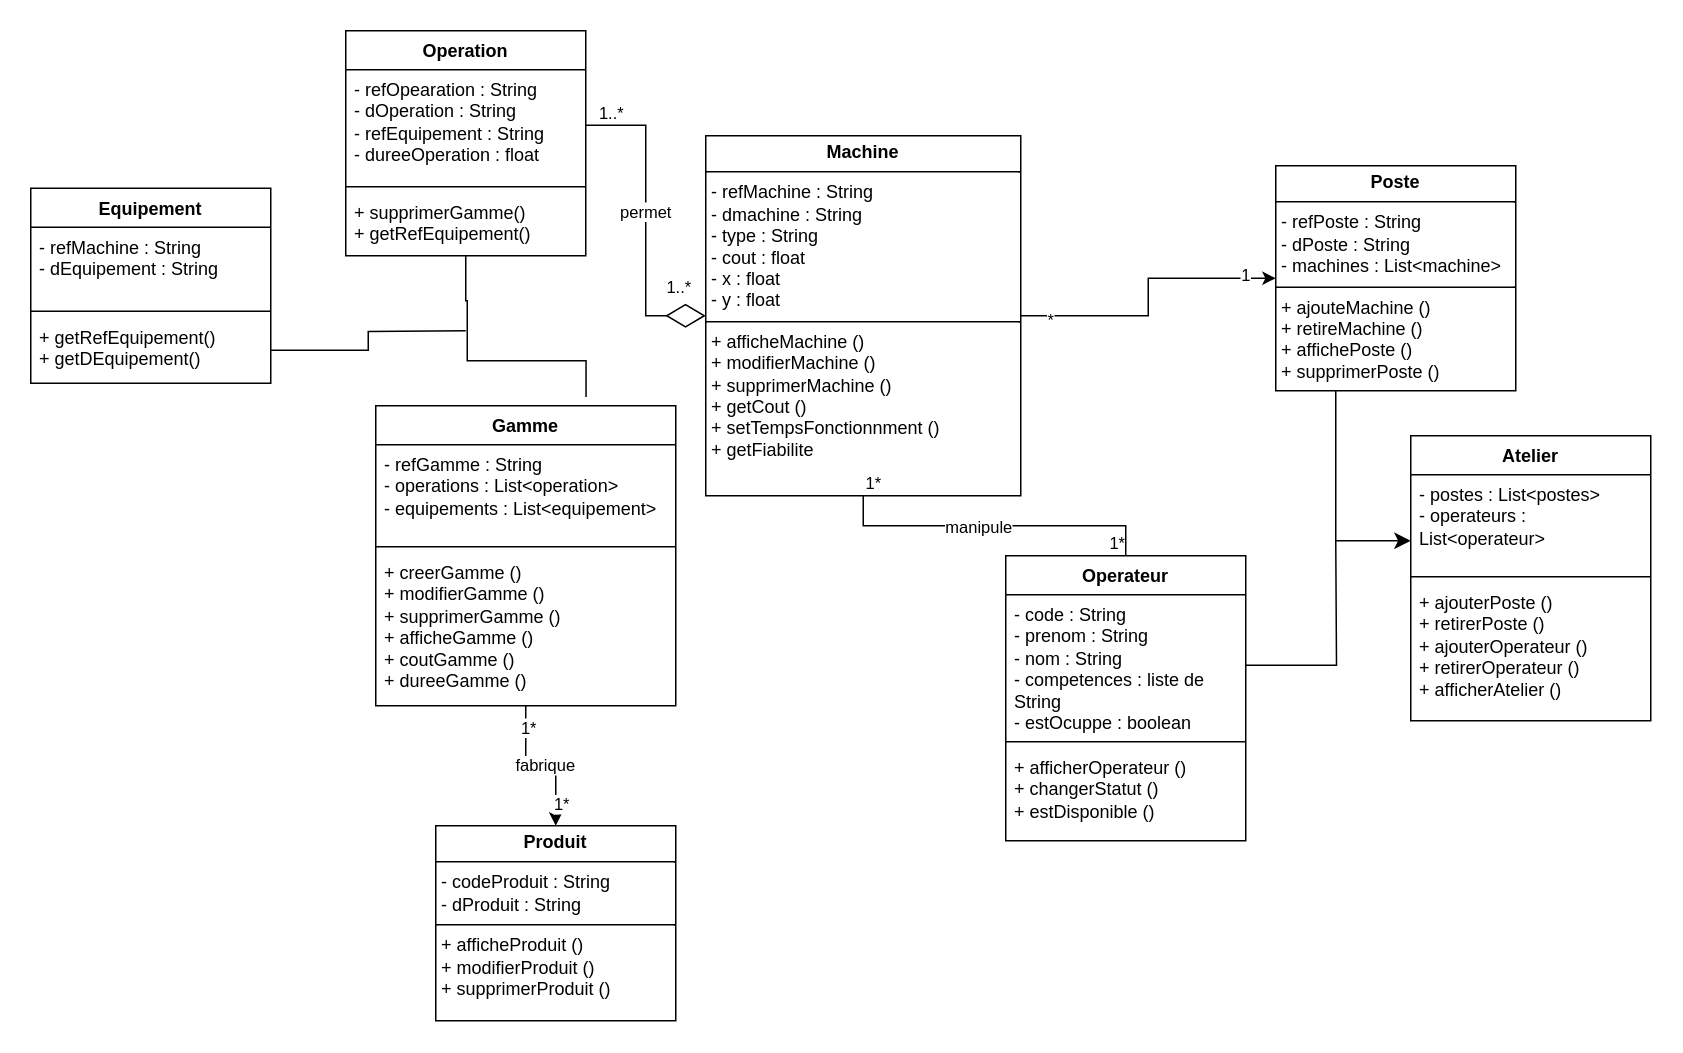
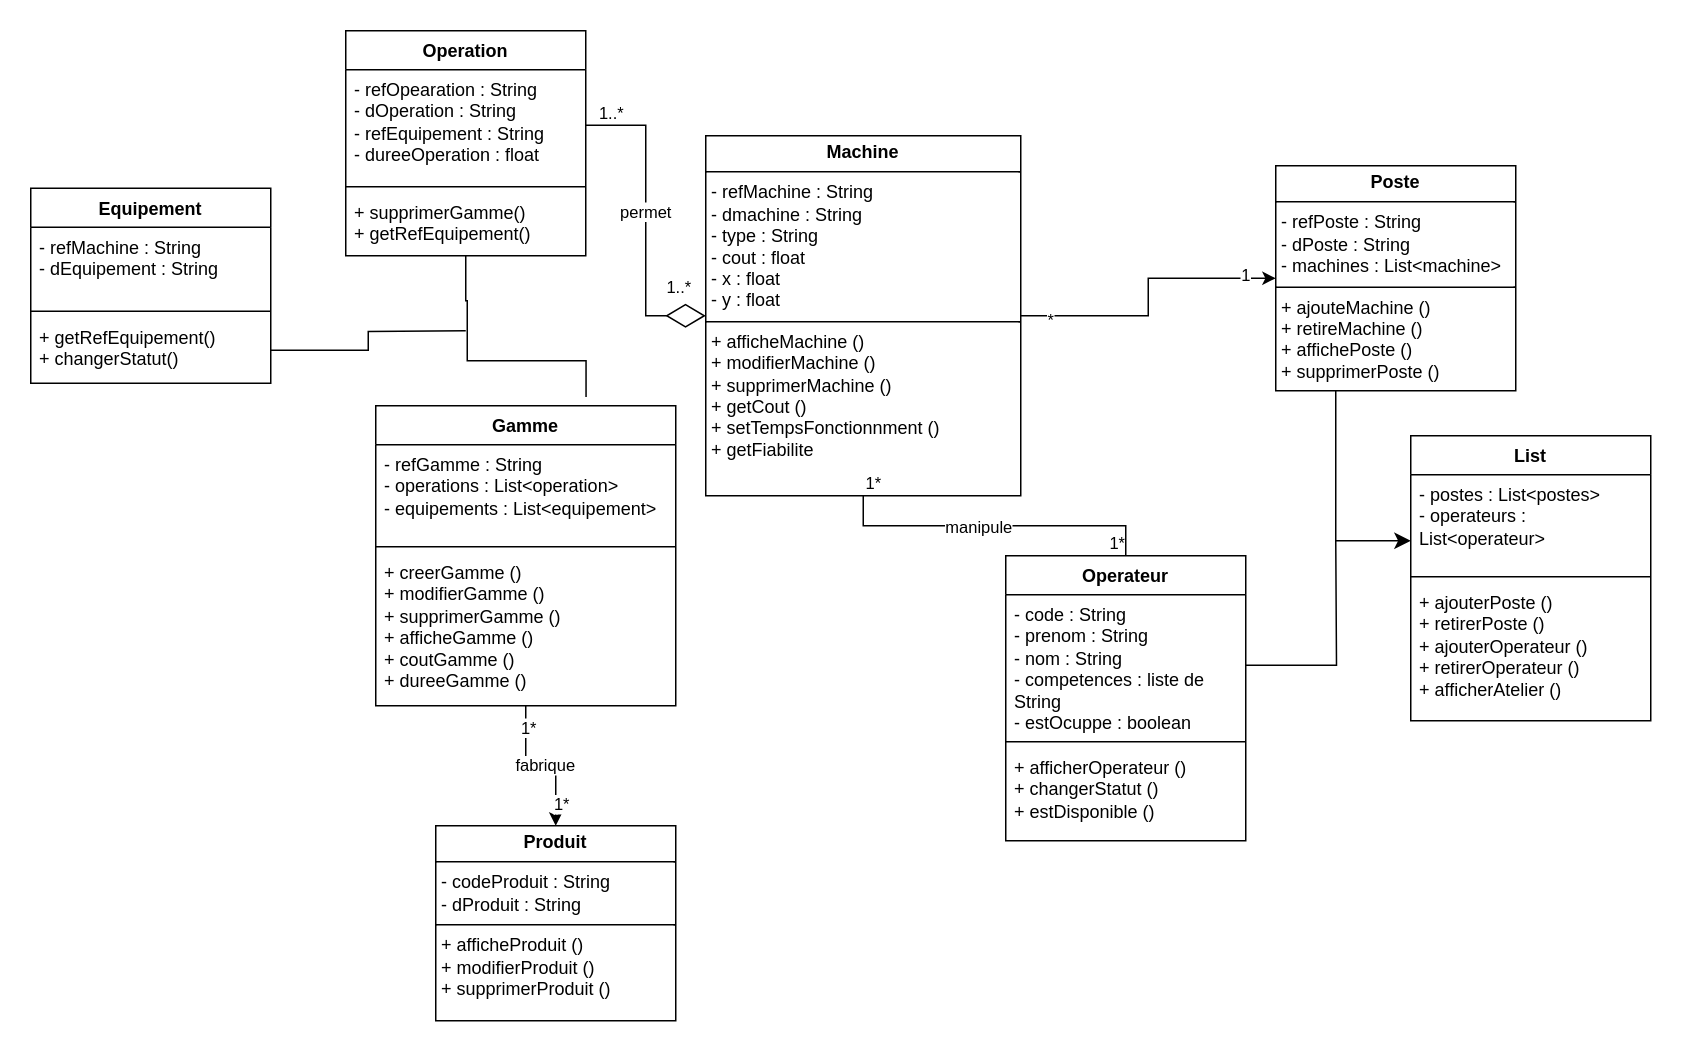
node "+ getRefEquipement() + getDEquipement()": label "+ getRefEquipement() + getDEquipement()" -> "+ getRefEquipement() + changerStatut()"
node "Atelier": label "Atelier" -> "List"
